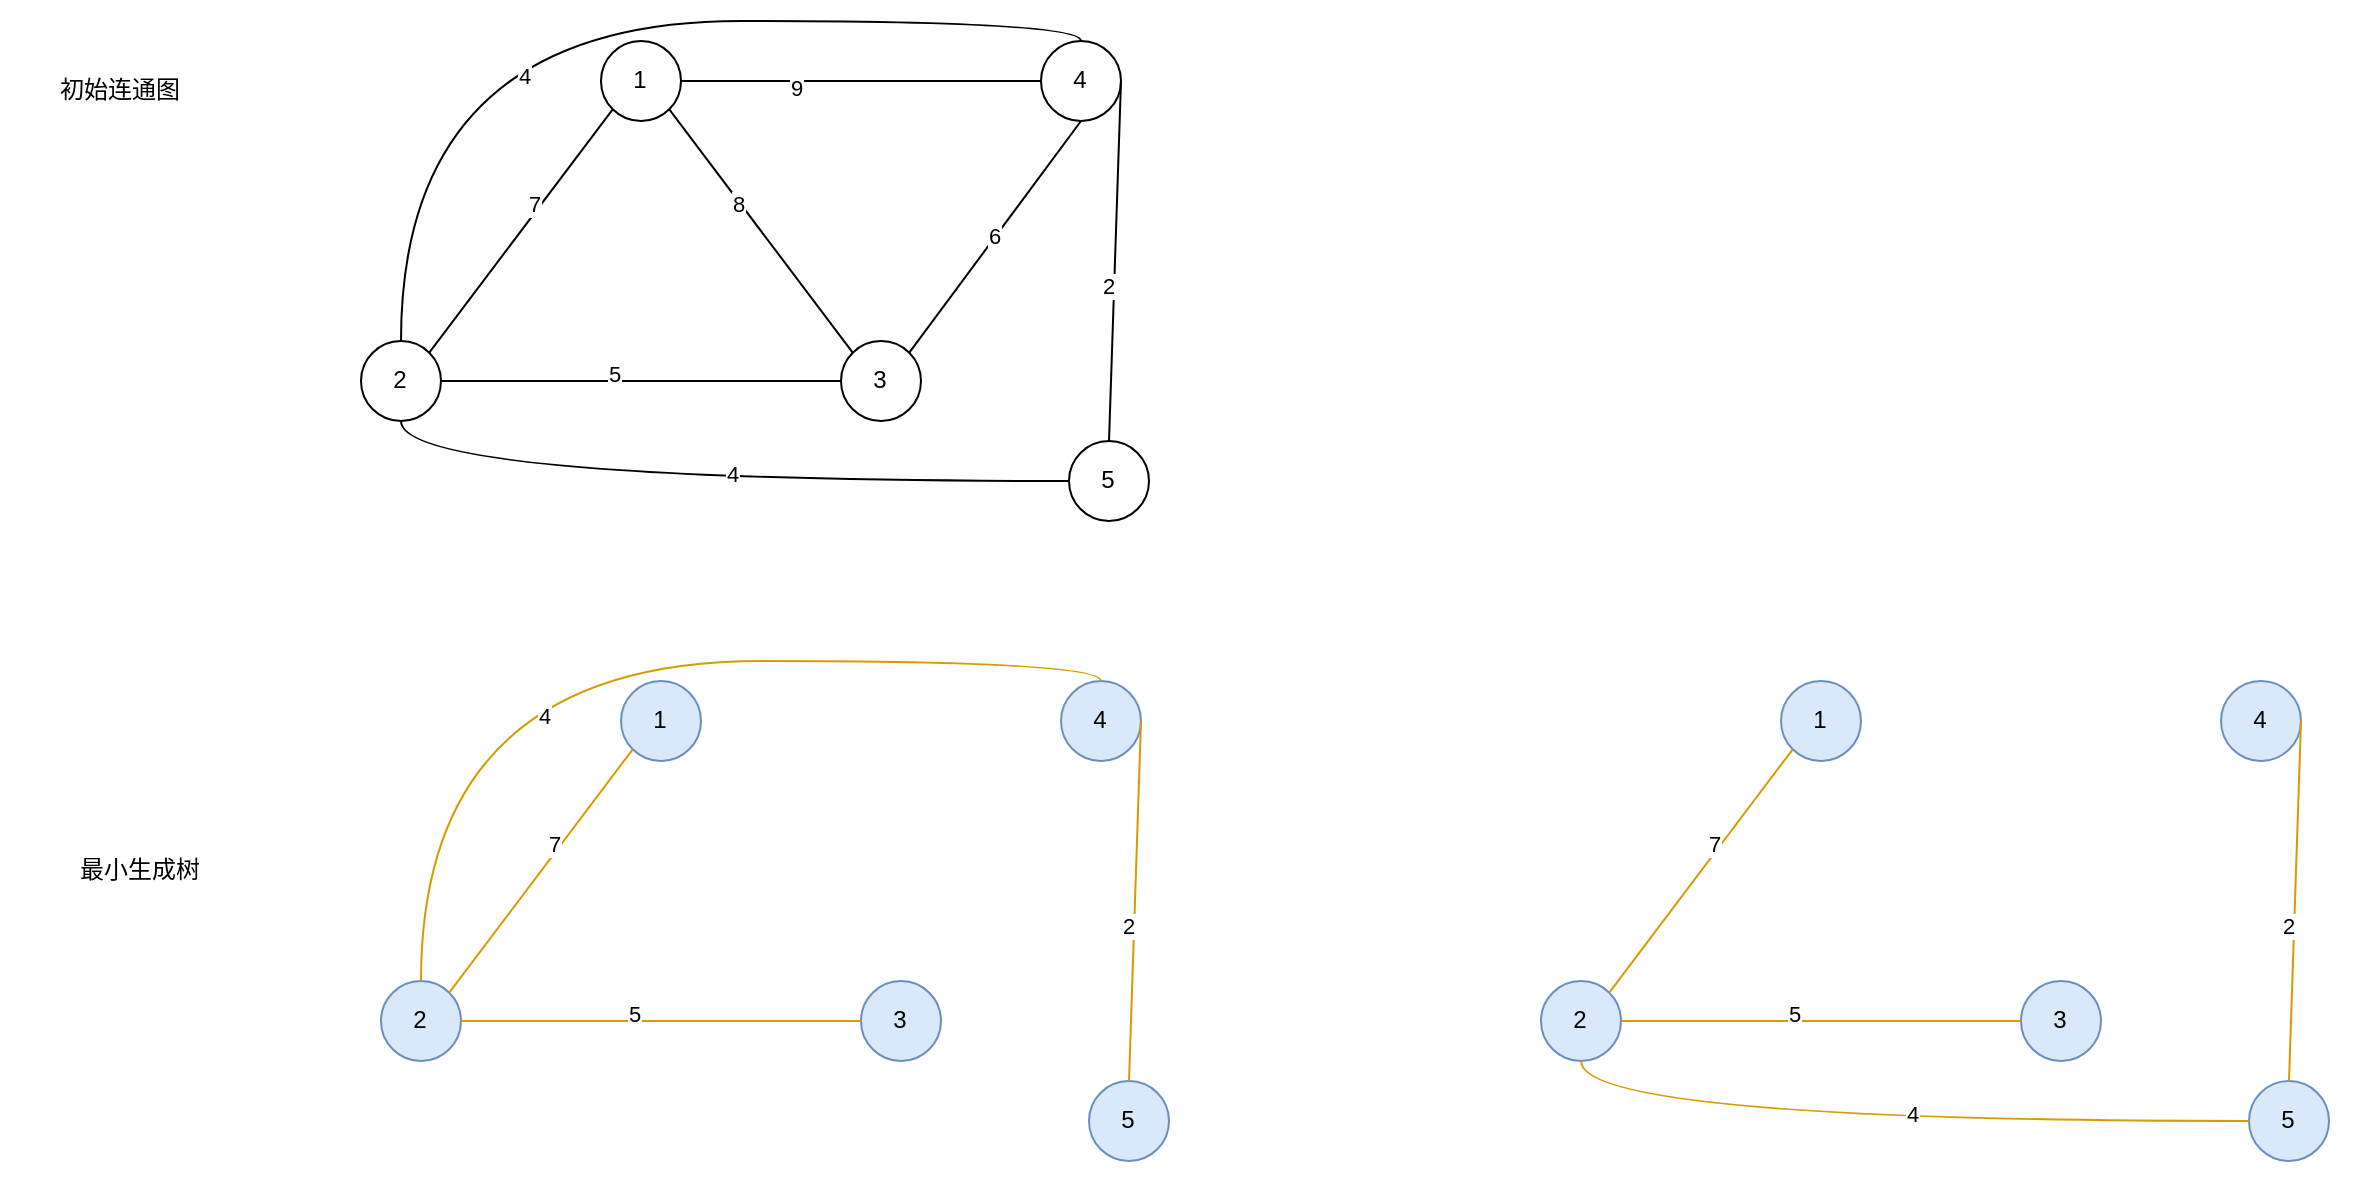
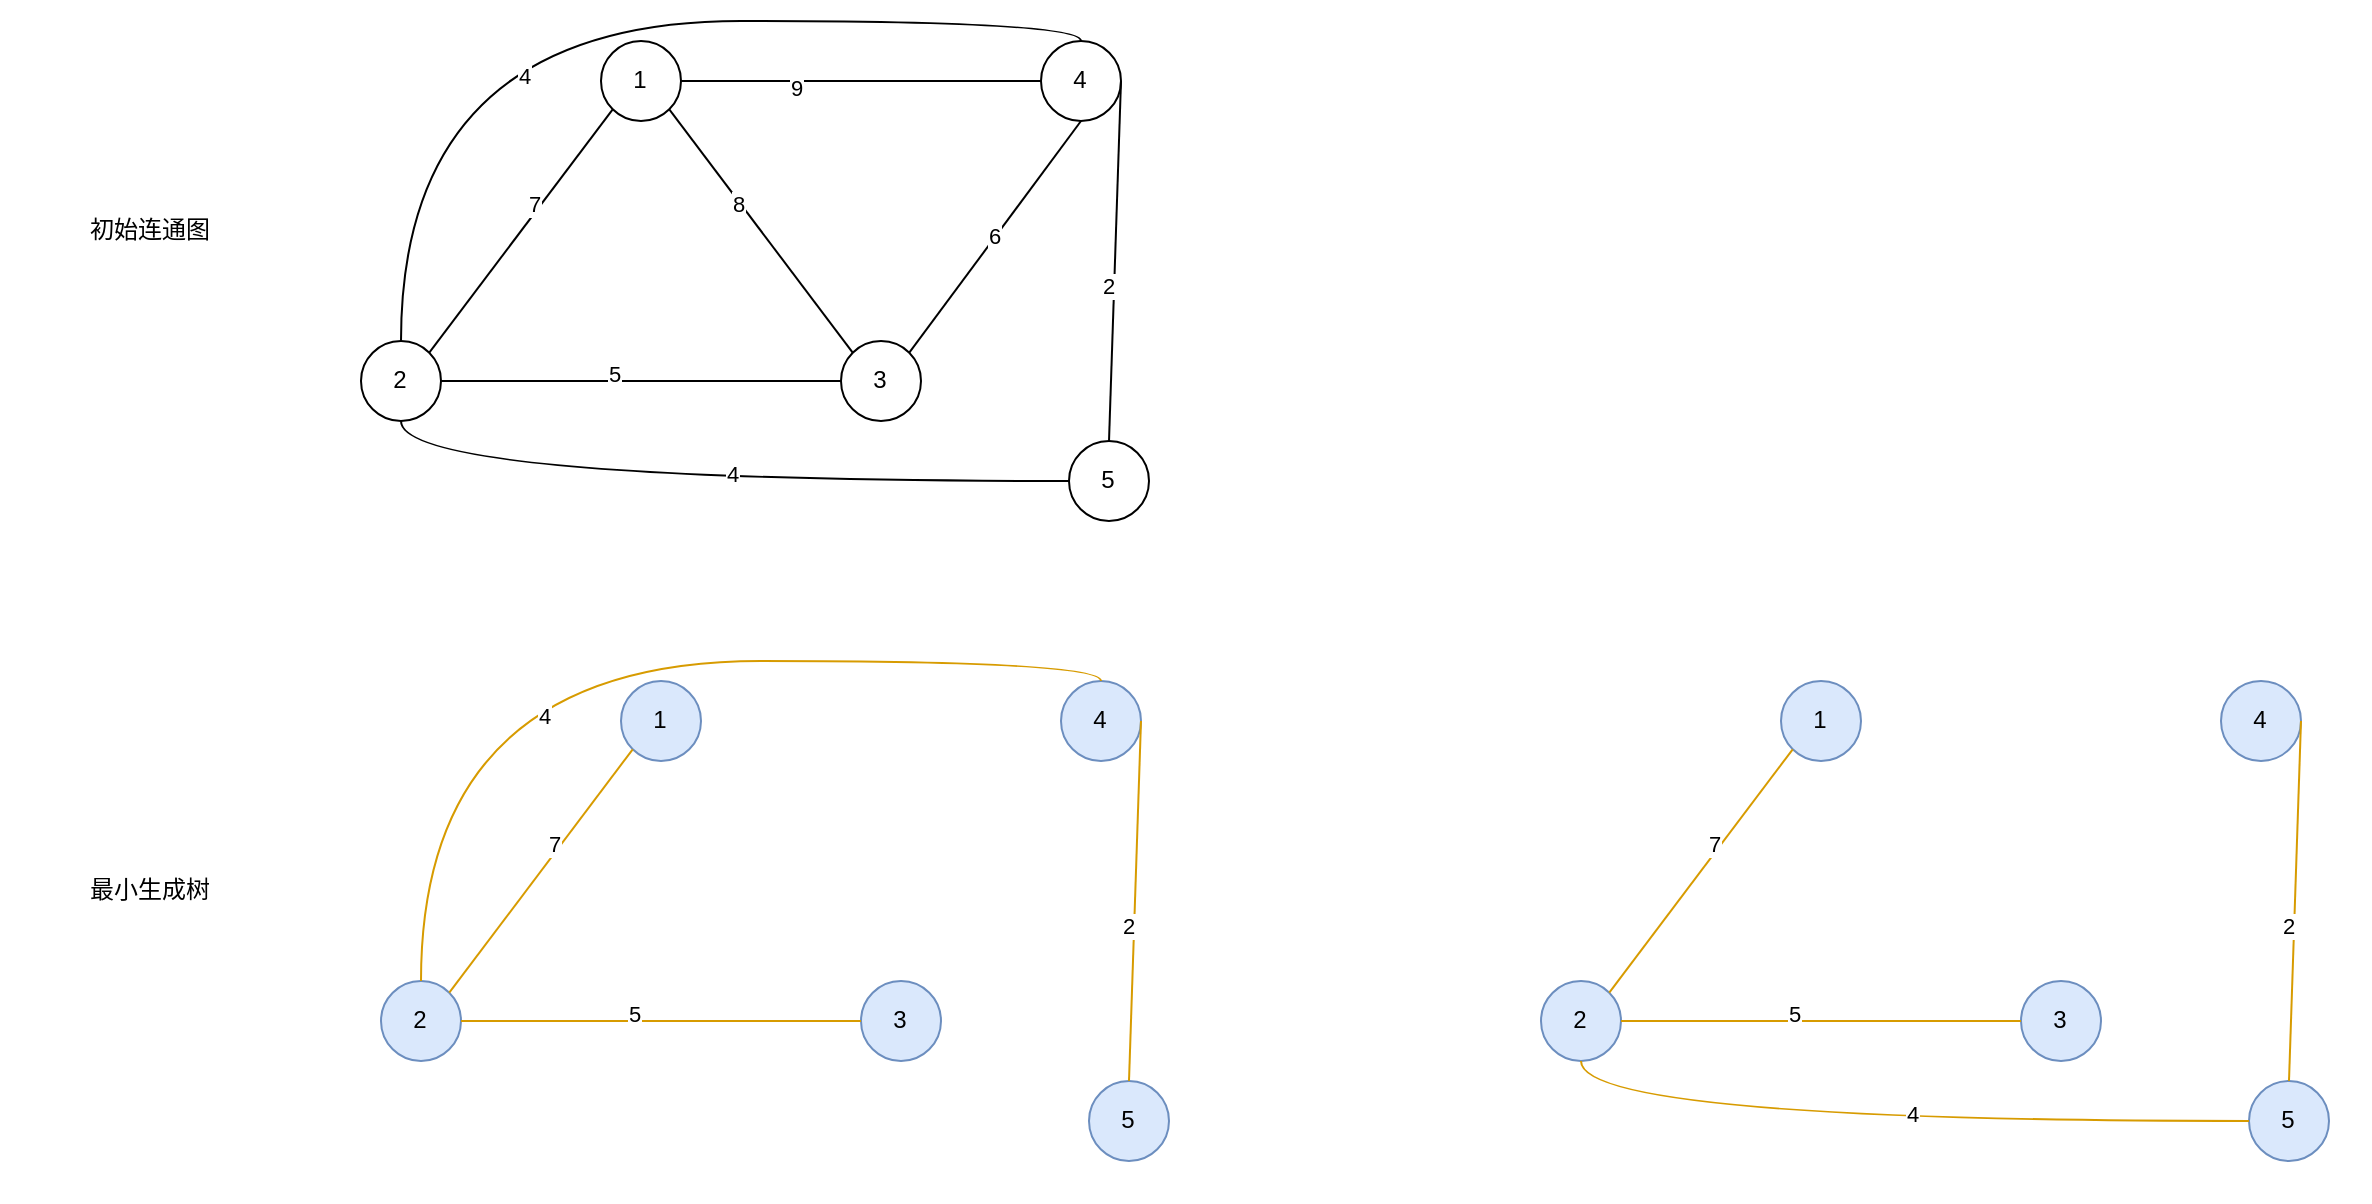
node "初始连通图": moved (121, 91) -> (151, 231)
node "最小生成树": moved (141, 871) -> (151, 891)
